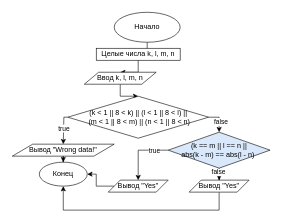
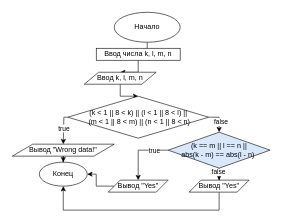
node "Целые числа k, l, m, n": label "Целые числа k, l, m, n" -> "Ввод числа k, l, m, n"
